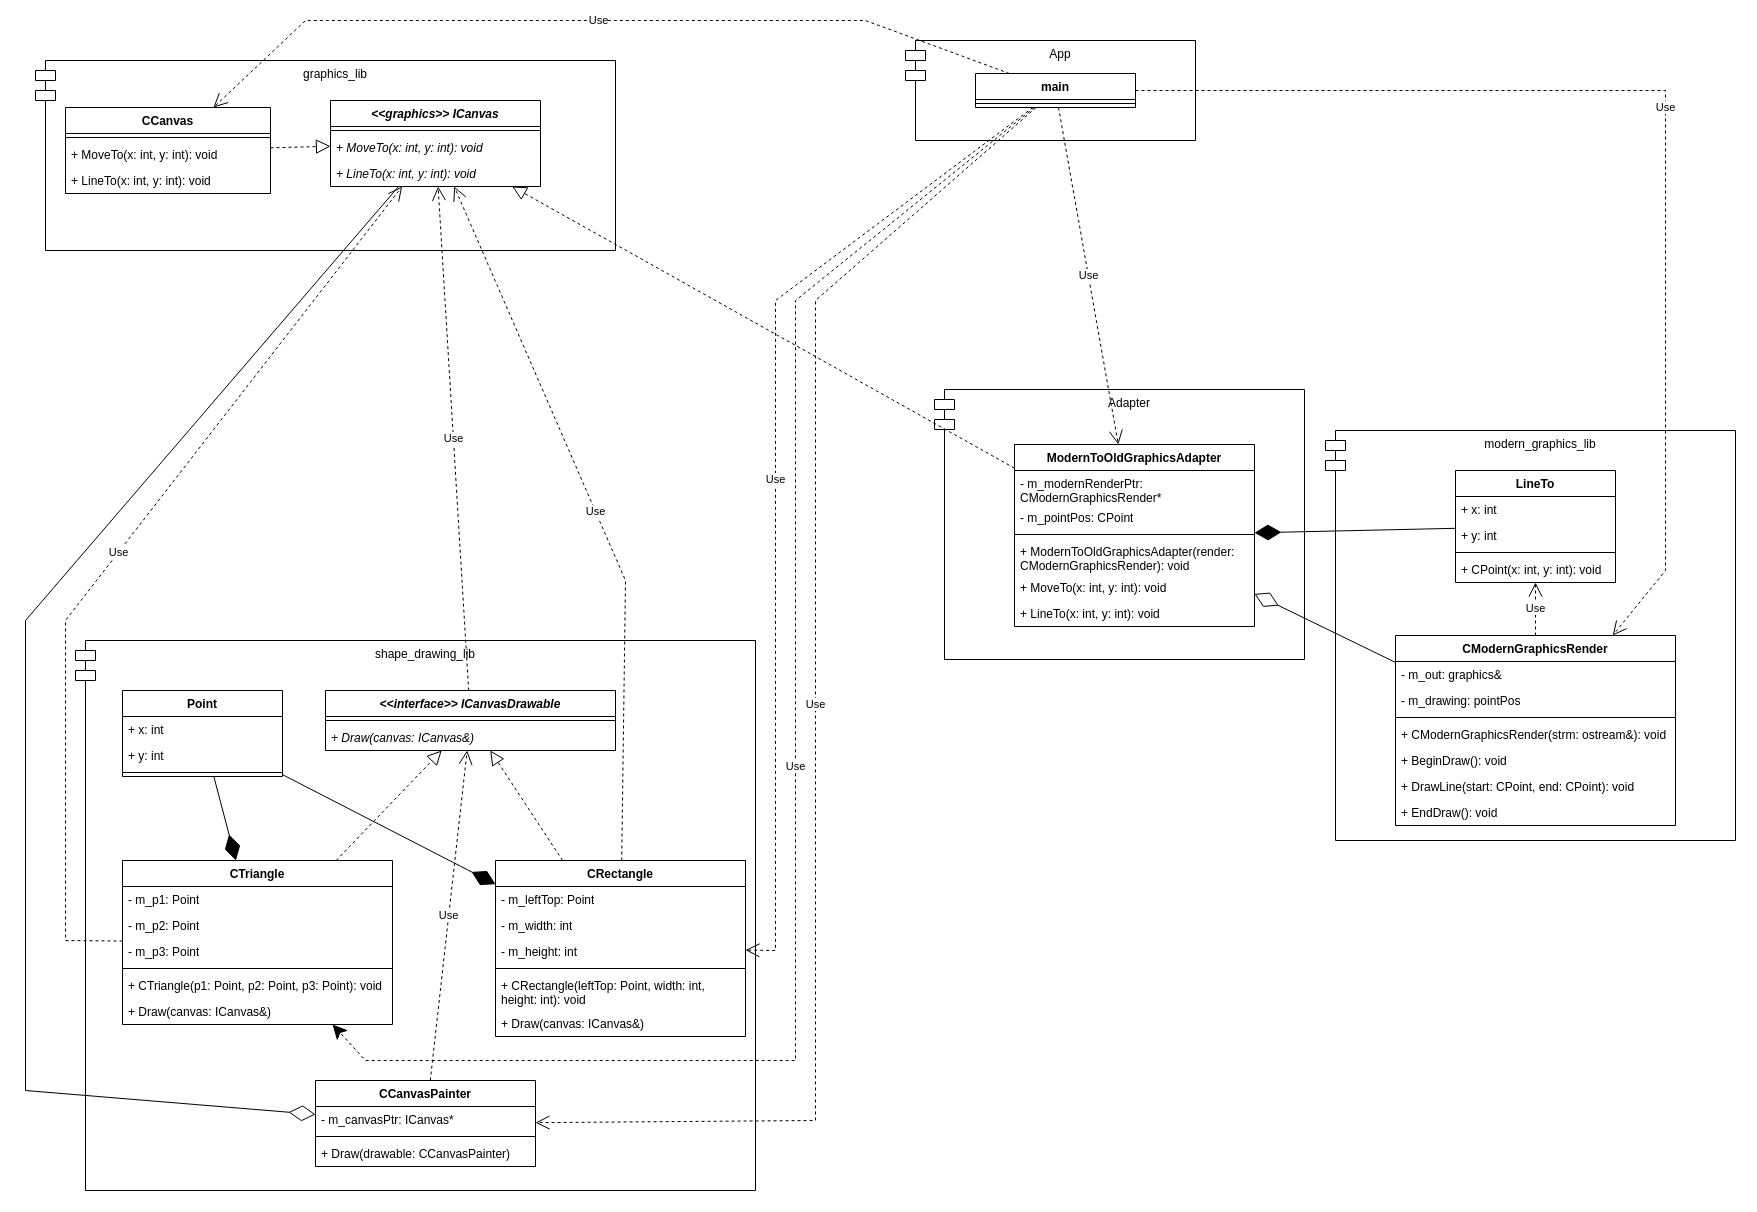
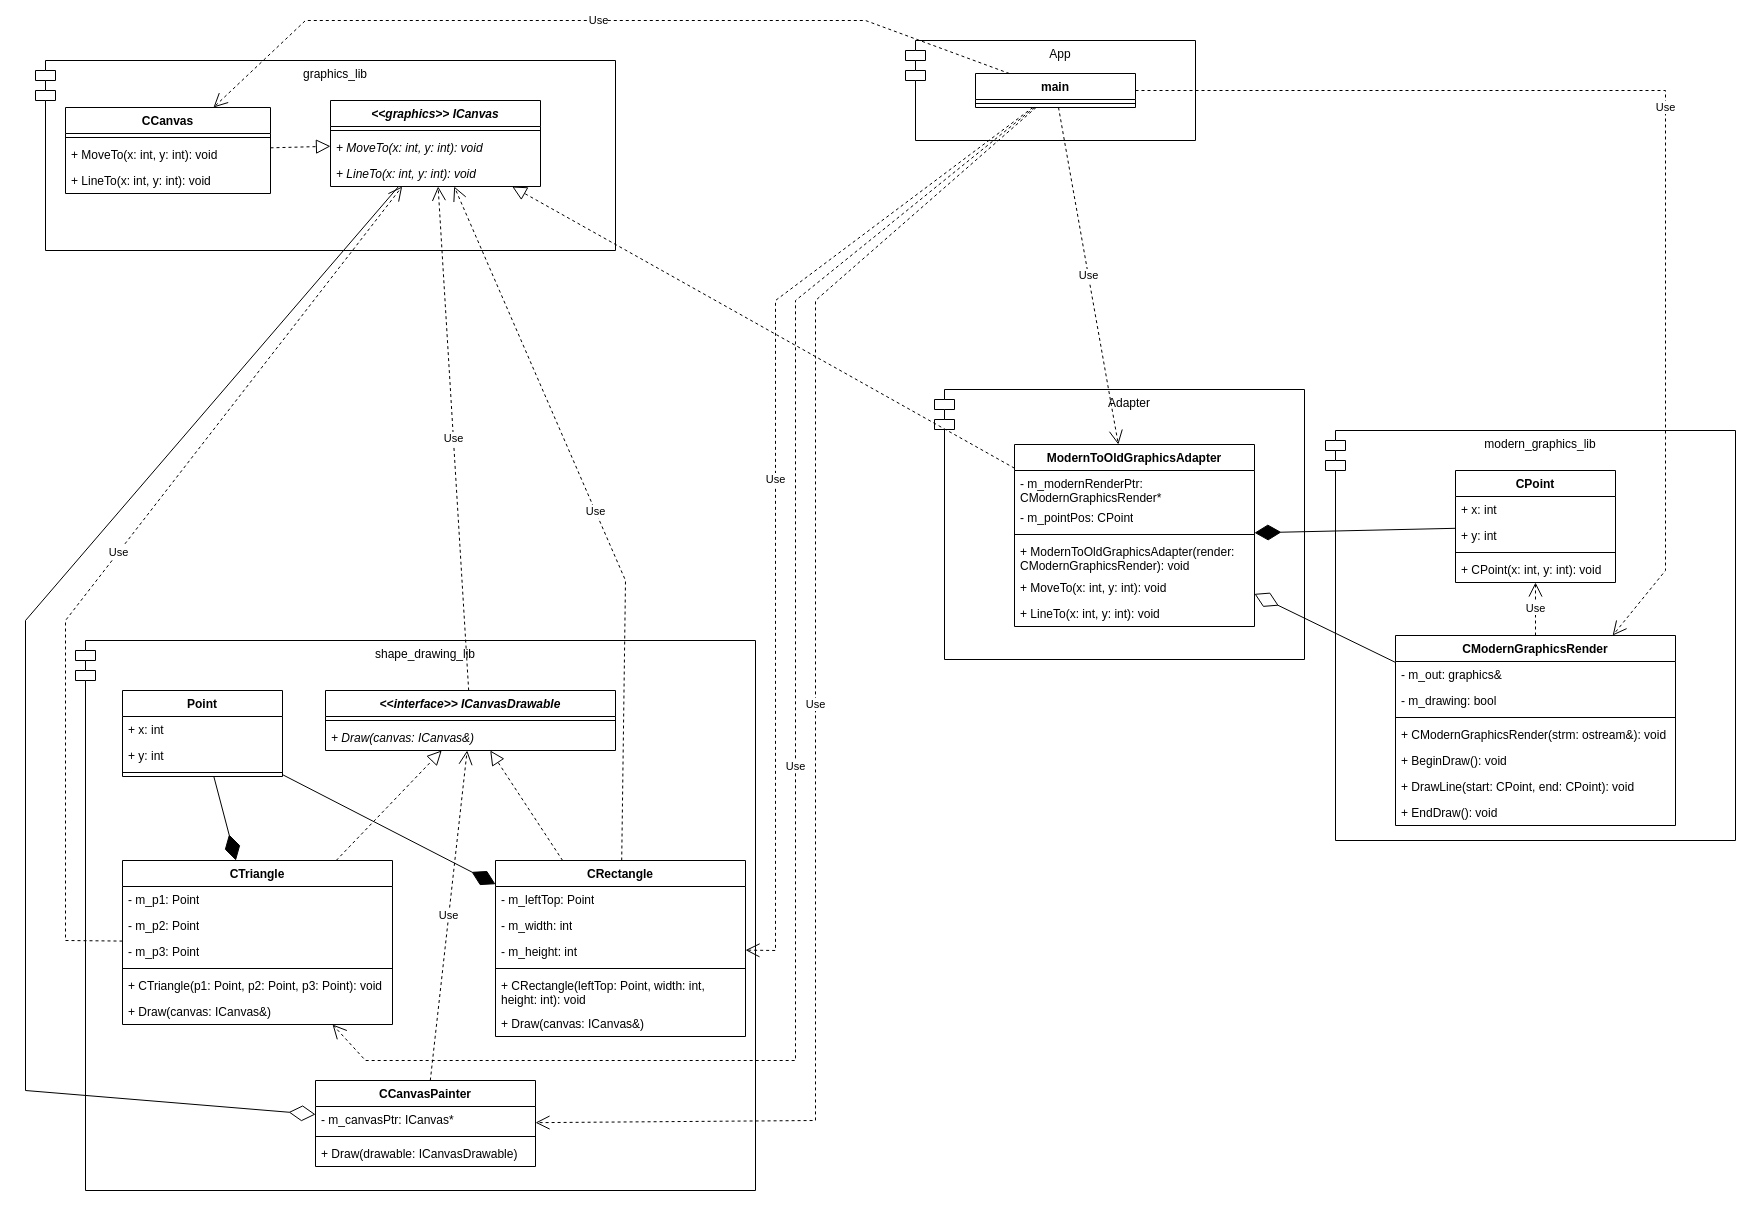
node "LineTo": label "LineTo" -> "CPoint"
node "- m_drawing: pointPos": label "- m_drawing: pointPos" -> "- m_drawing: bool"
edge "main" -> "CTriangle": arrowhead classic -> open
node "+ Draw(drawable: CCanvasPainter)": label "+ Draw(drawable: CCanvasPainter)" -> "+ Draw(drawable: ICanvasDrawable)"
